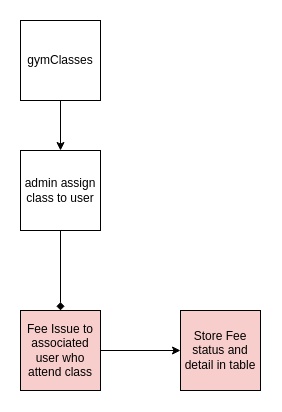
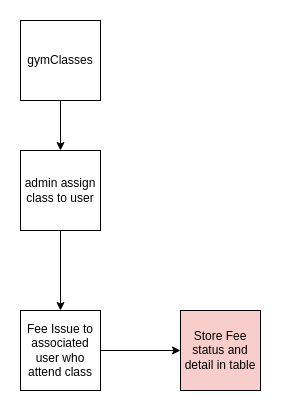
edge "admin assign class to user" -> "Fee Issue to associated user who attend class": arrowhead diamond -> classic
node "Fee Issue to associated user who attend class": fillcolor #f8cecc -> #ffffff
